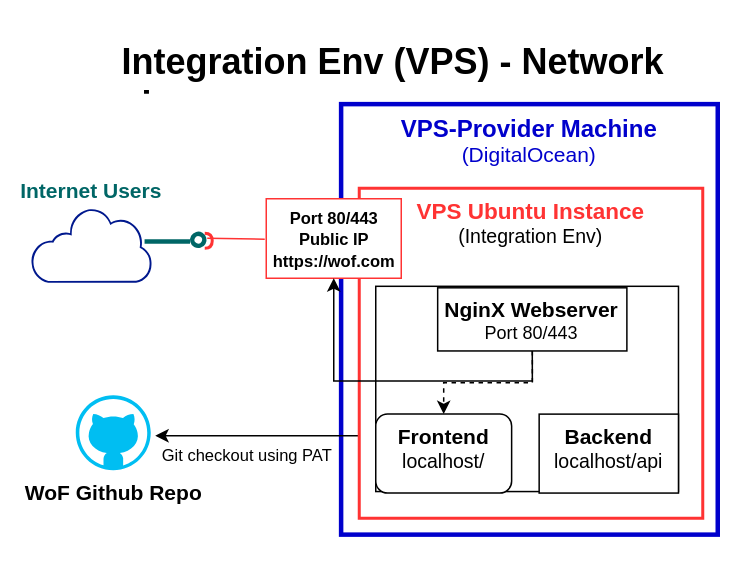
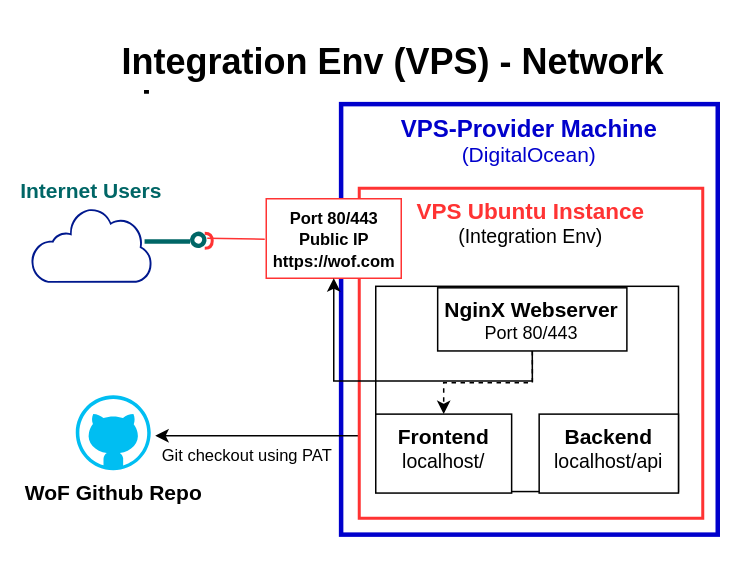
node "Frontend localhost/": shape rounded rectangle -> rectangle
